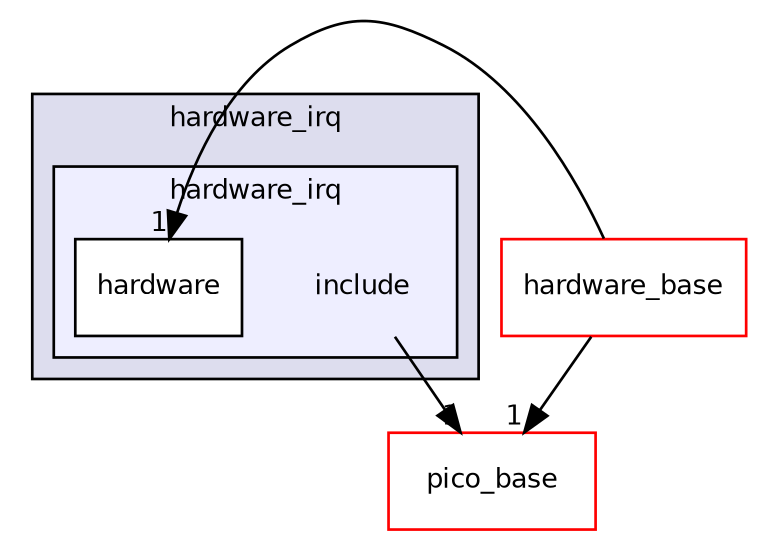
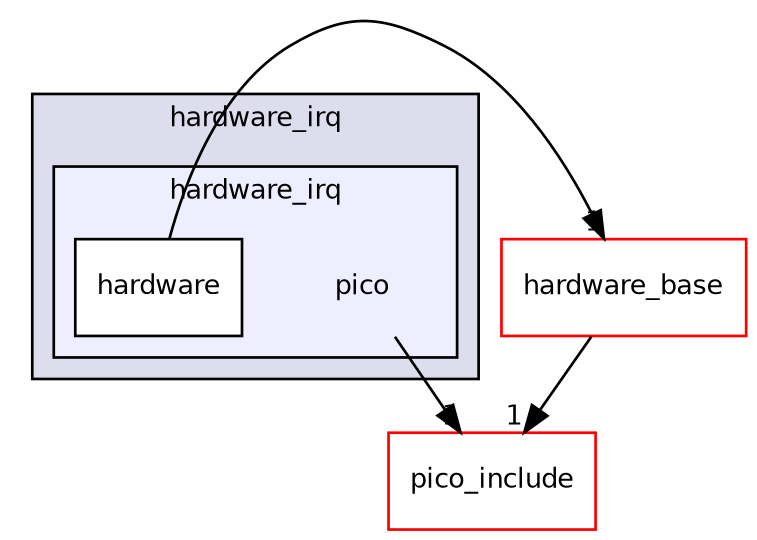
edge "hardware_base" -> "hardware": reversed
node "include": label "include" -> "pico"
node "pico_base": label "pico_base" -> "pico_include"
